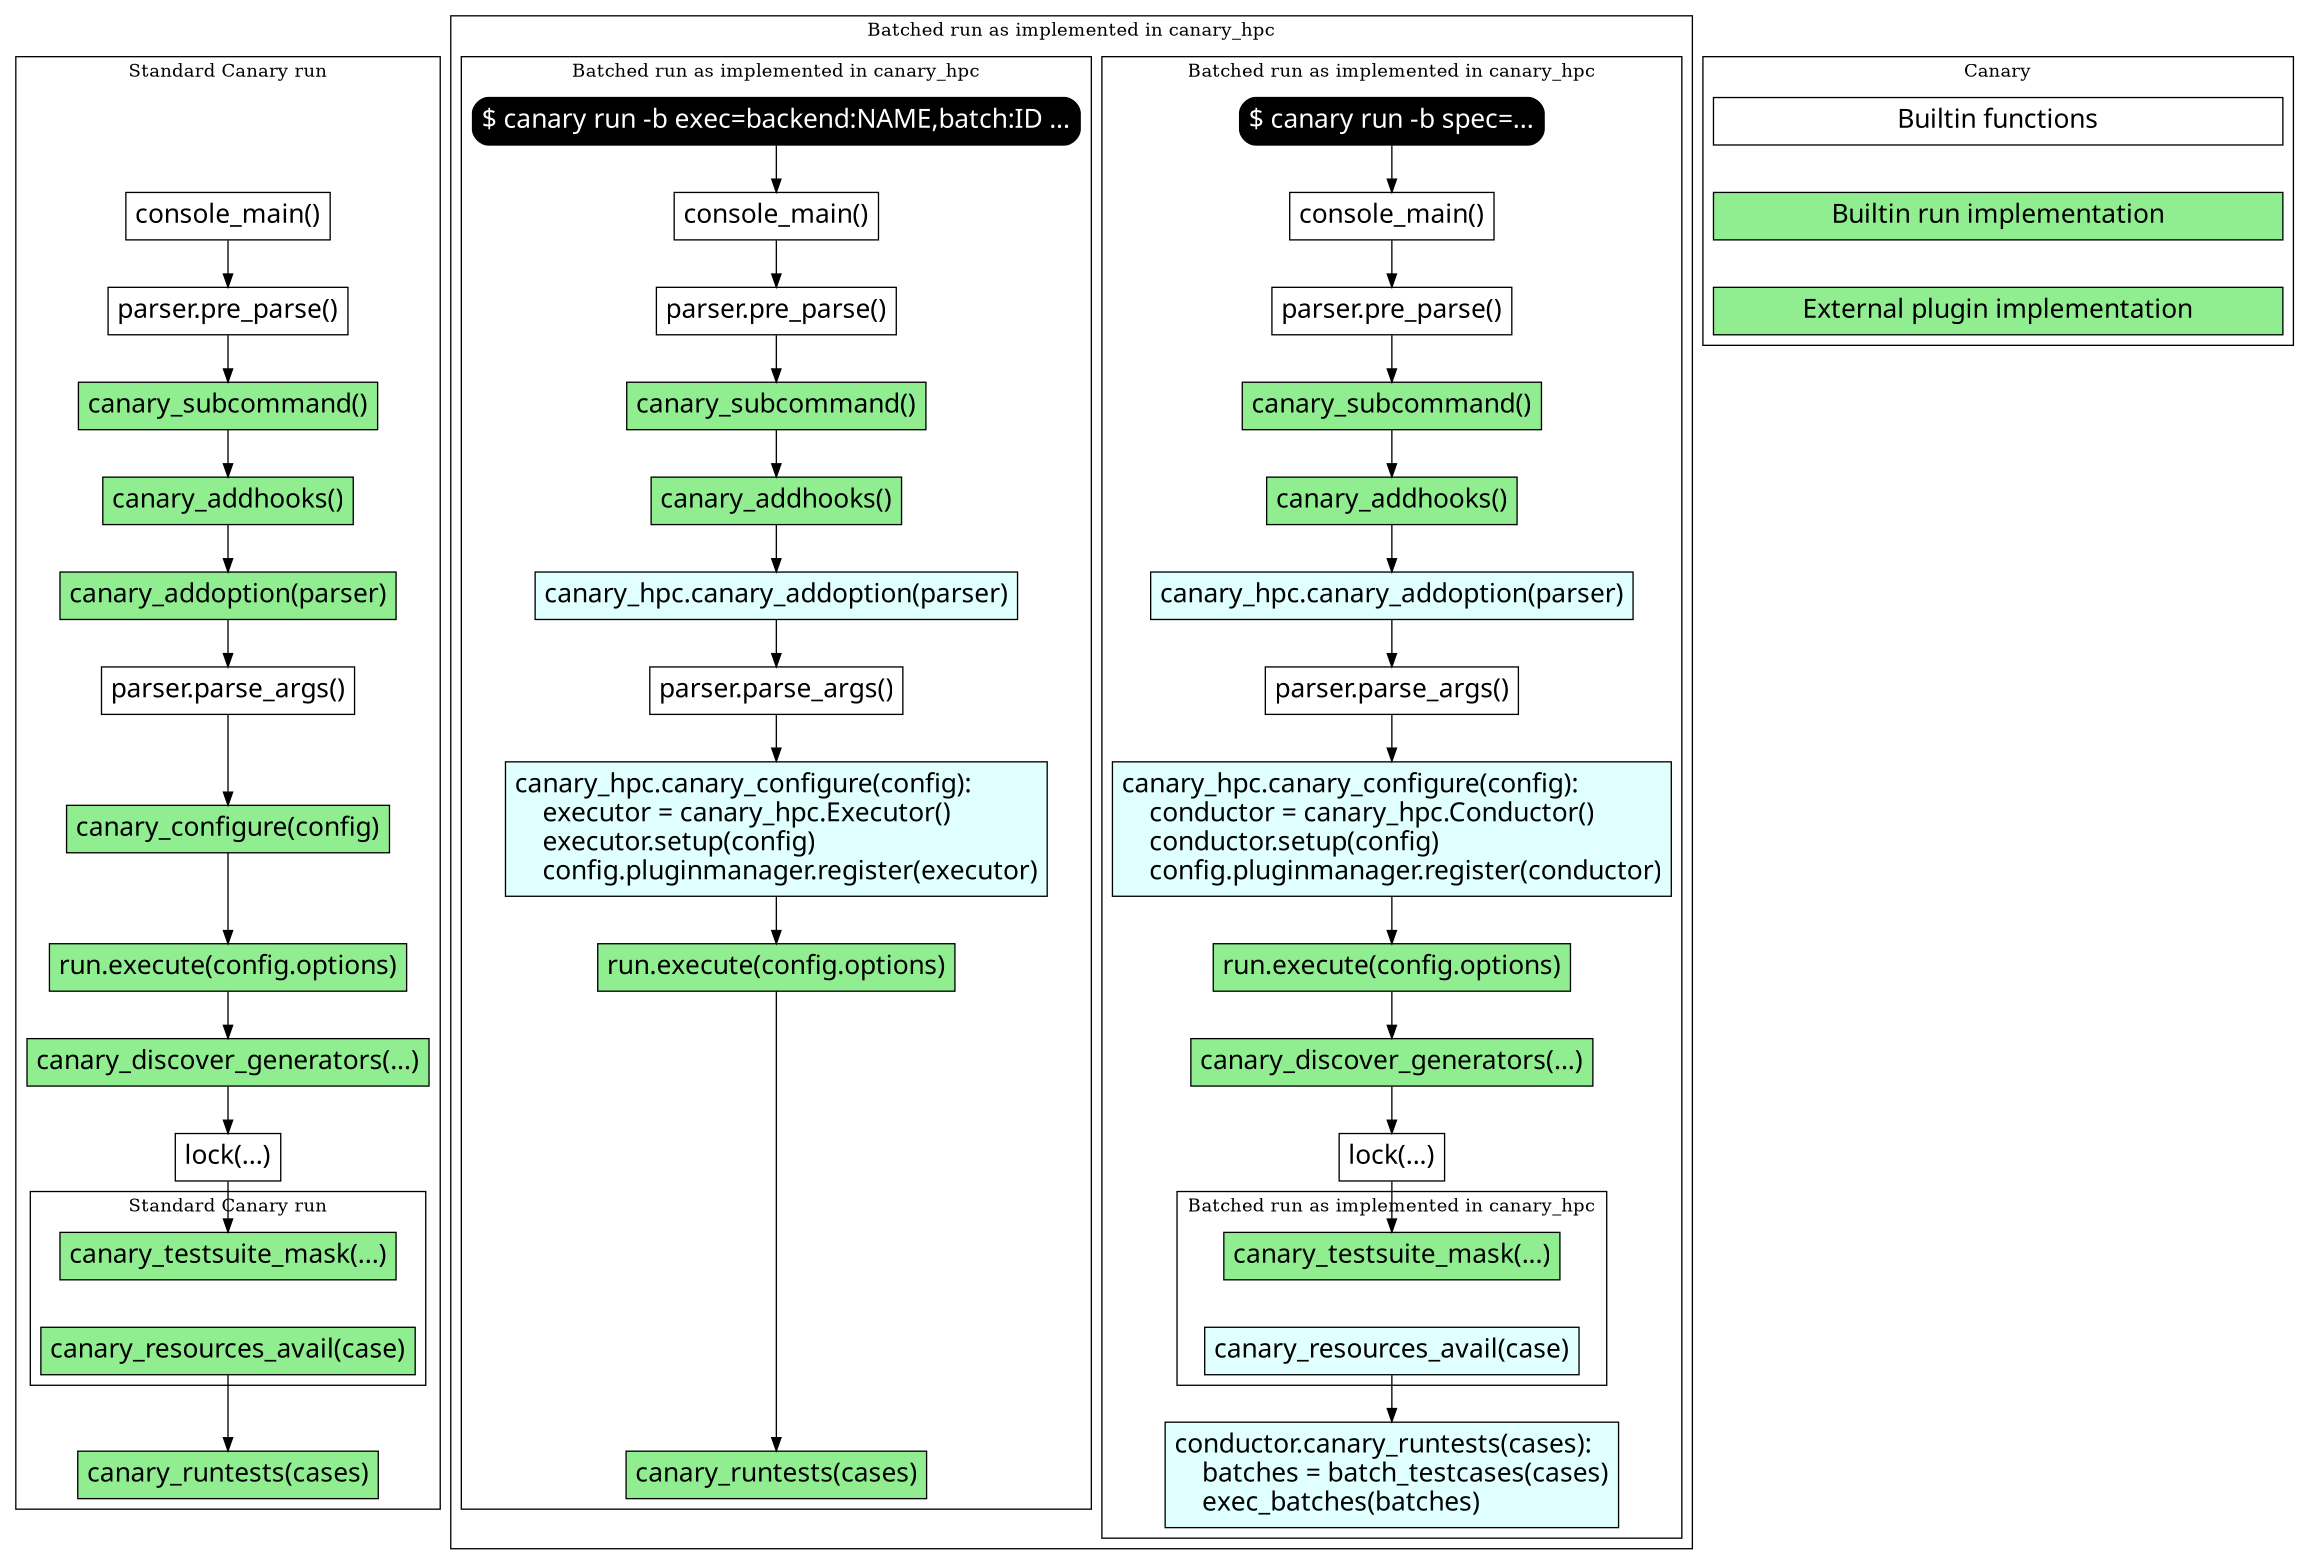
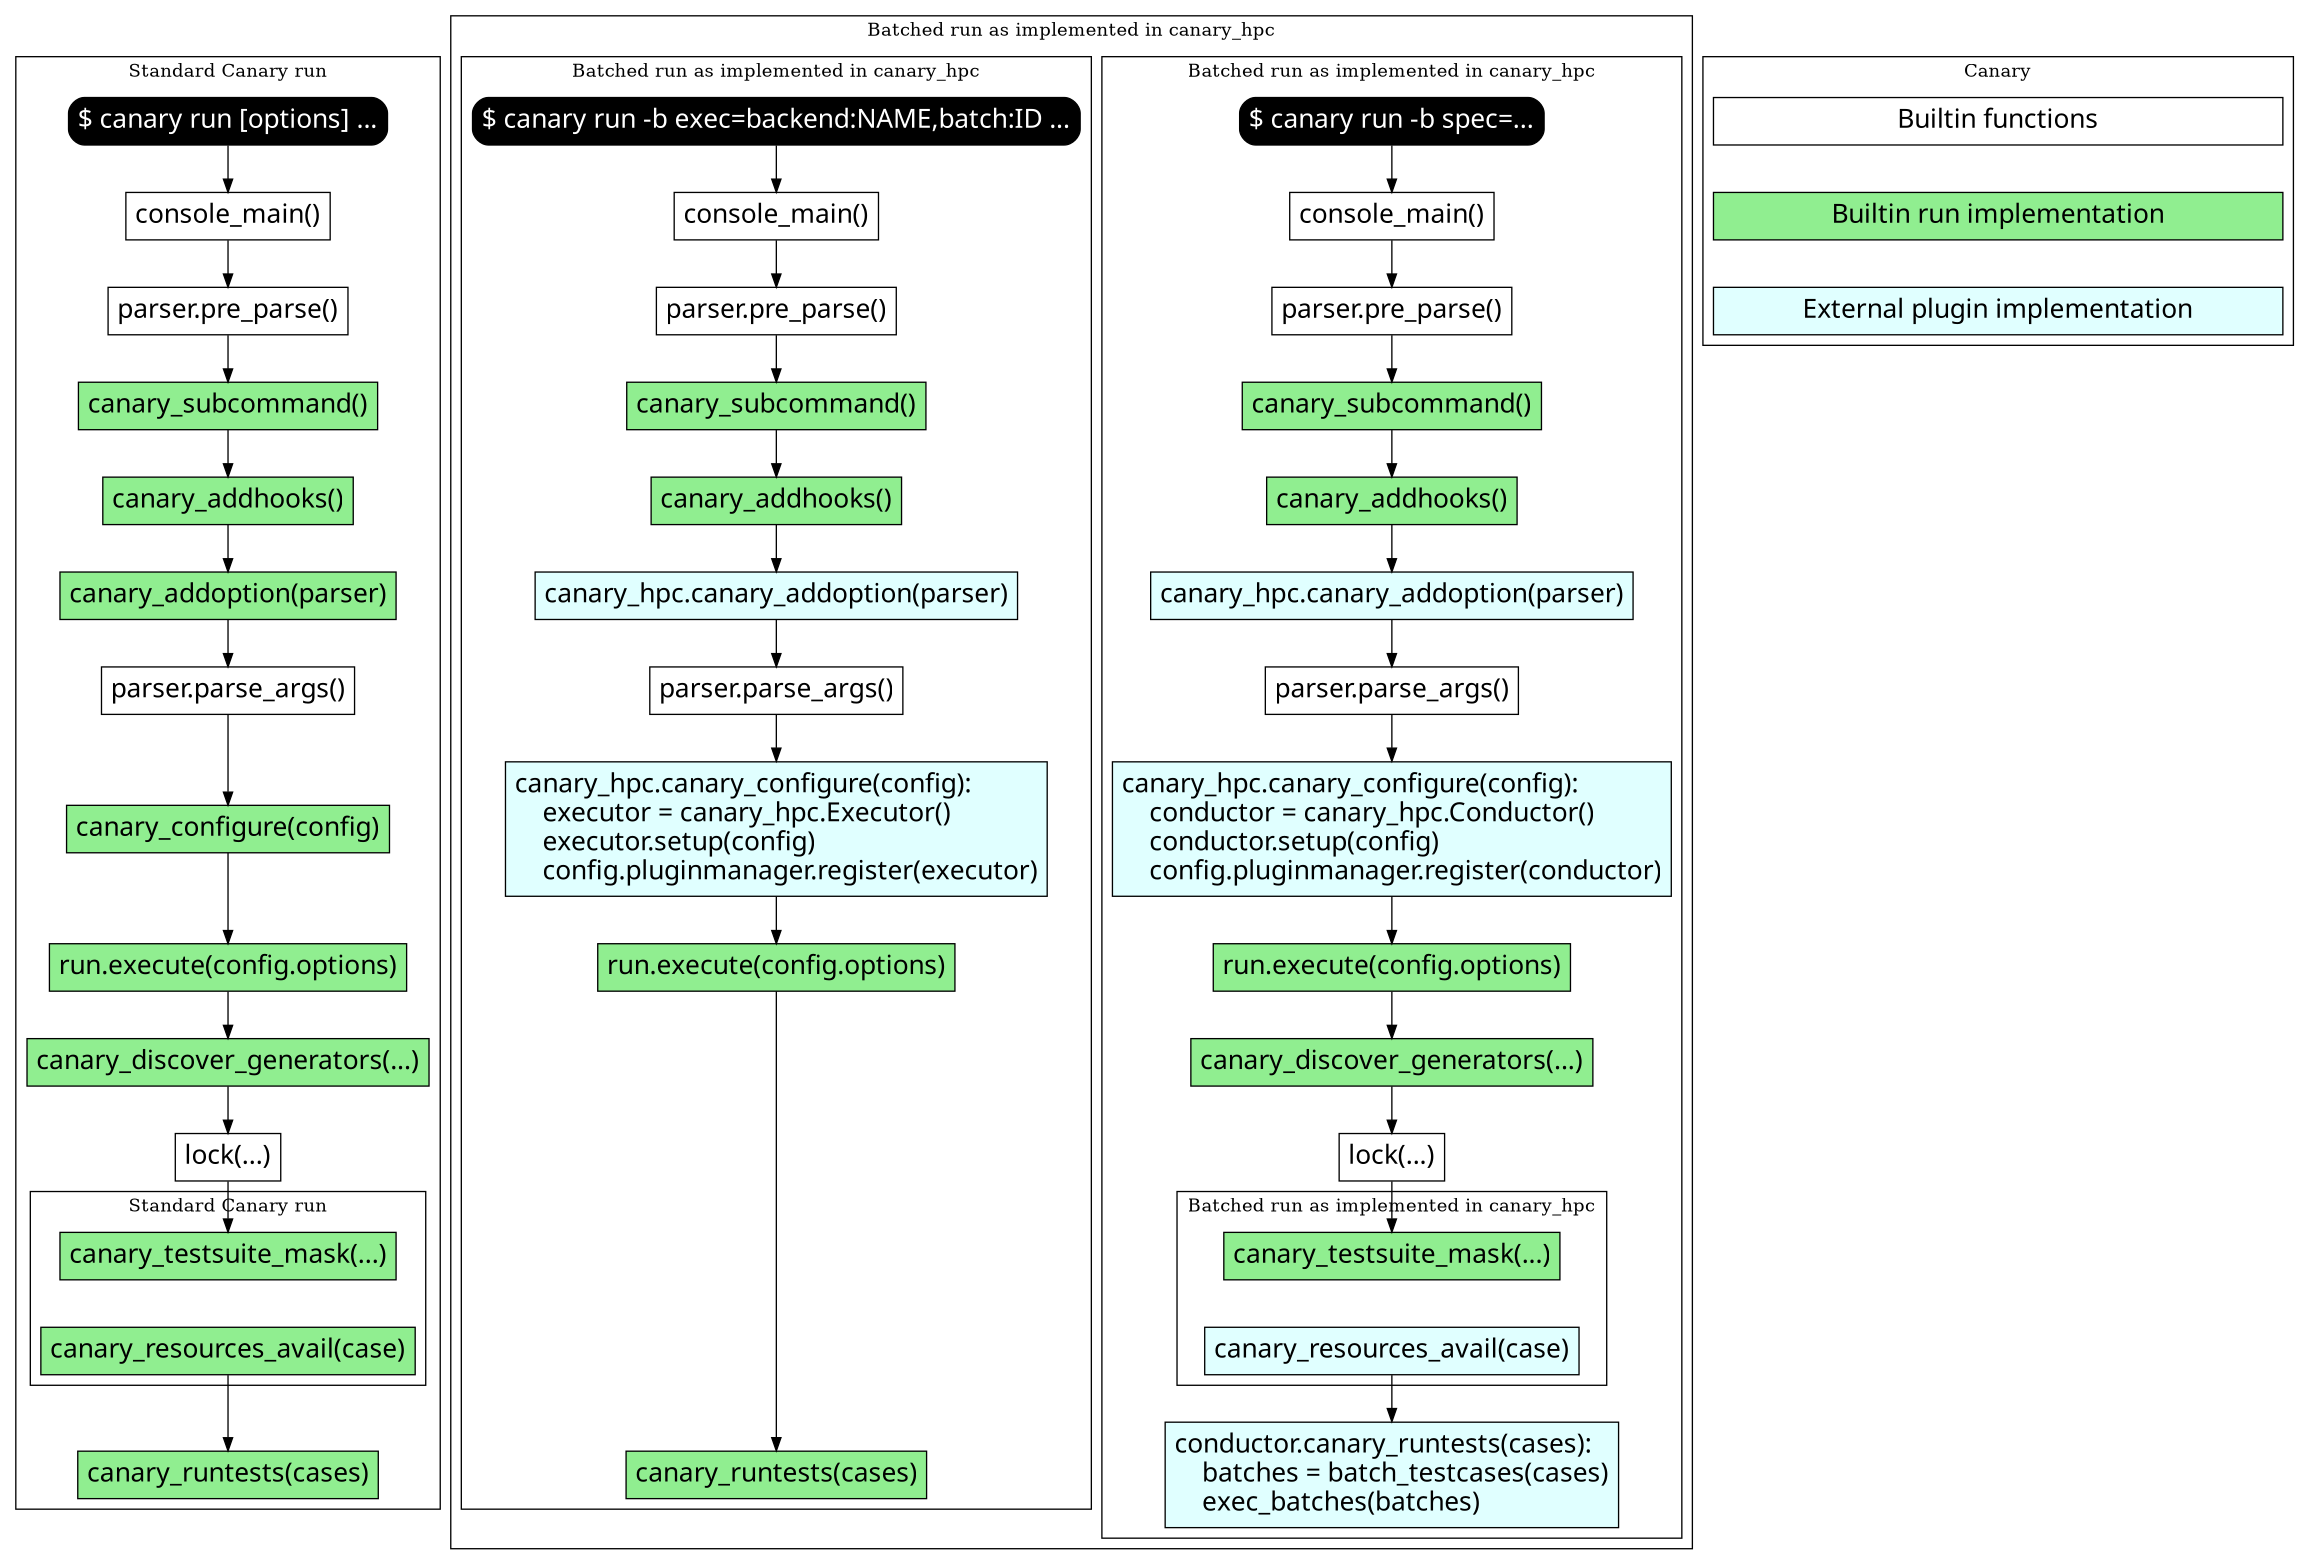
node "$ canary run [options] ...": added
node "External plugin implementation": fillcolor lightgreen -> lightcyan
